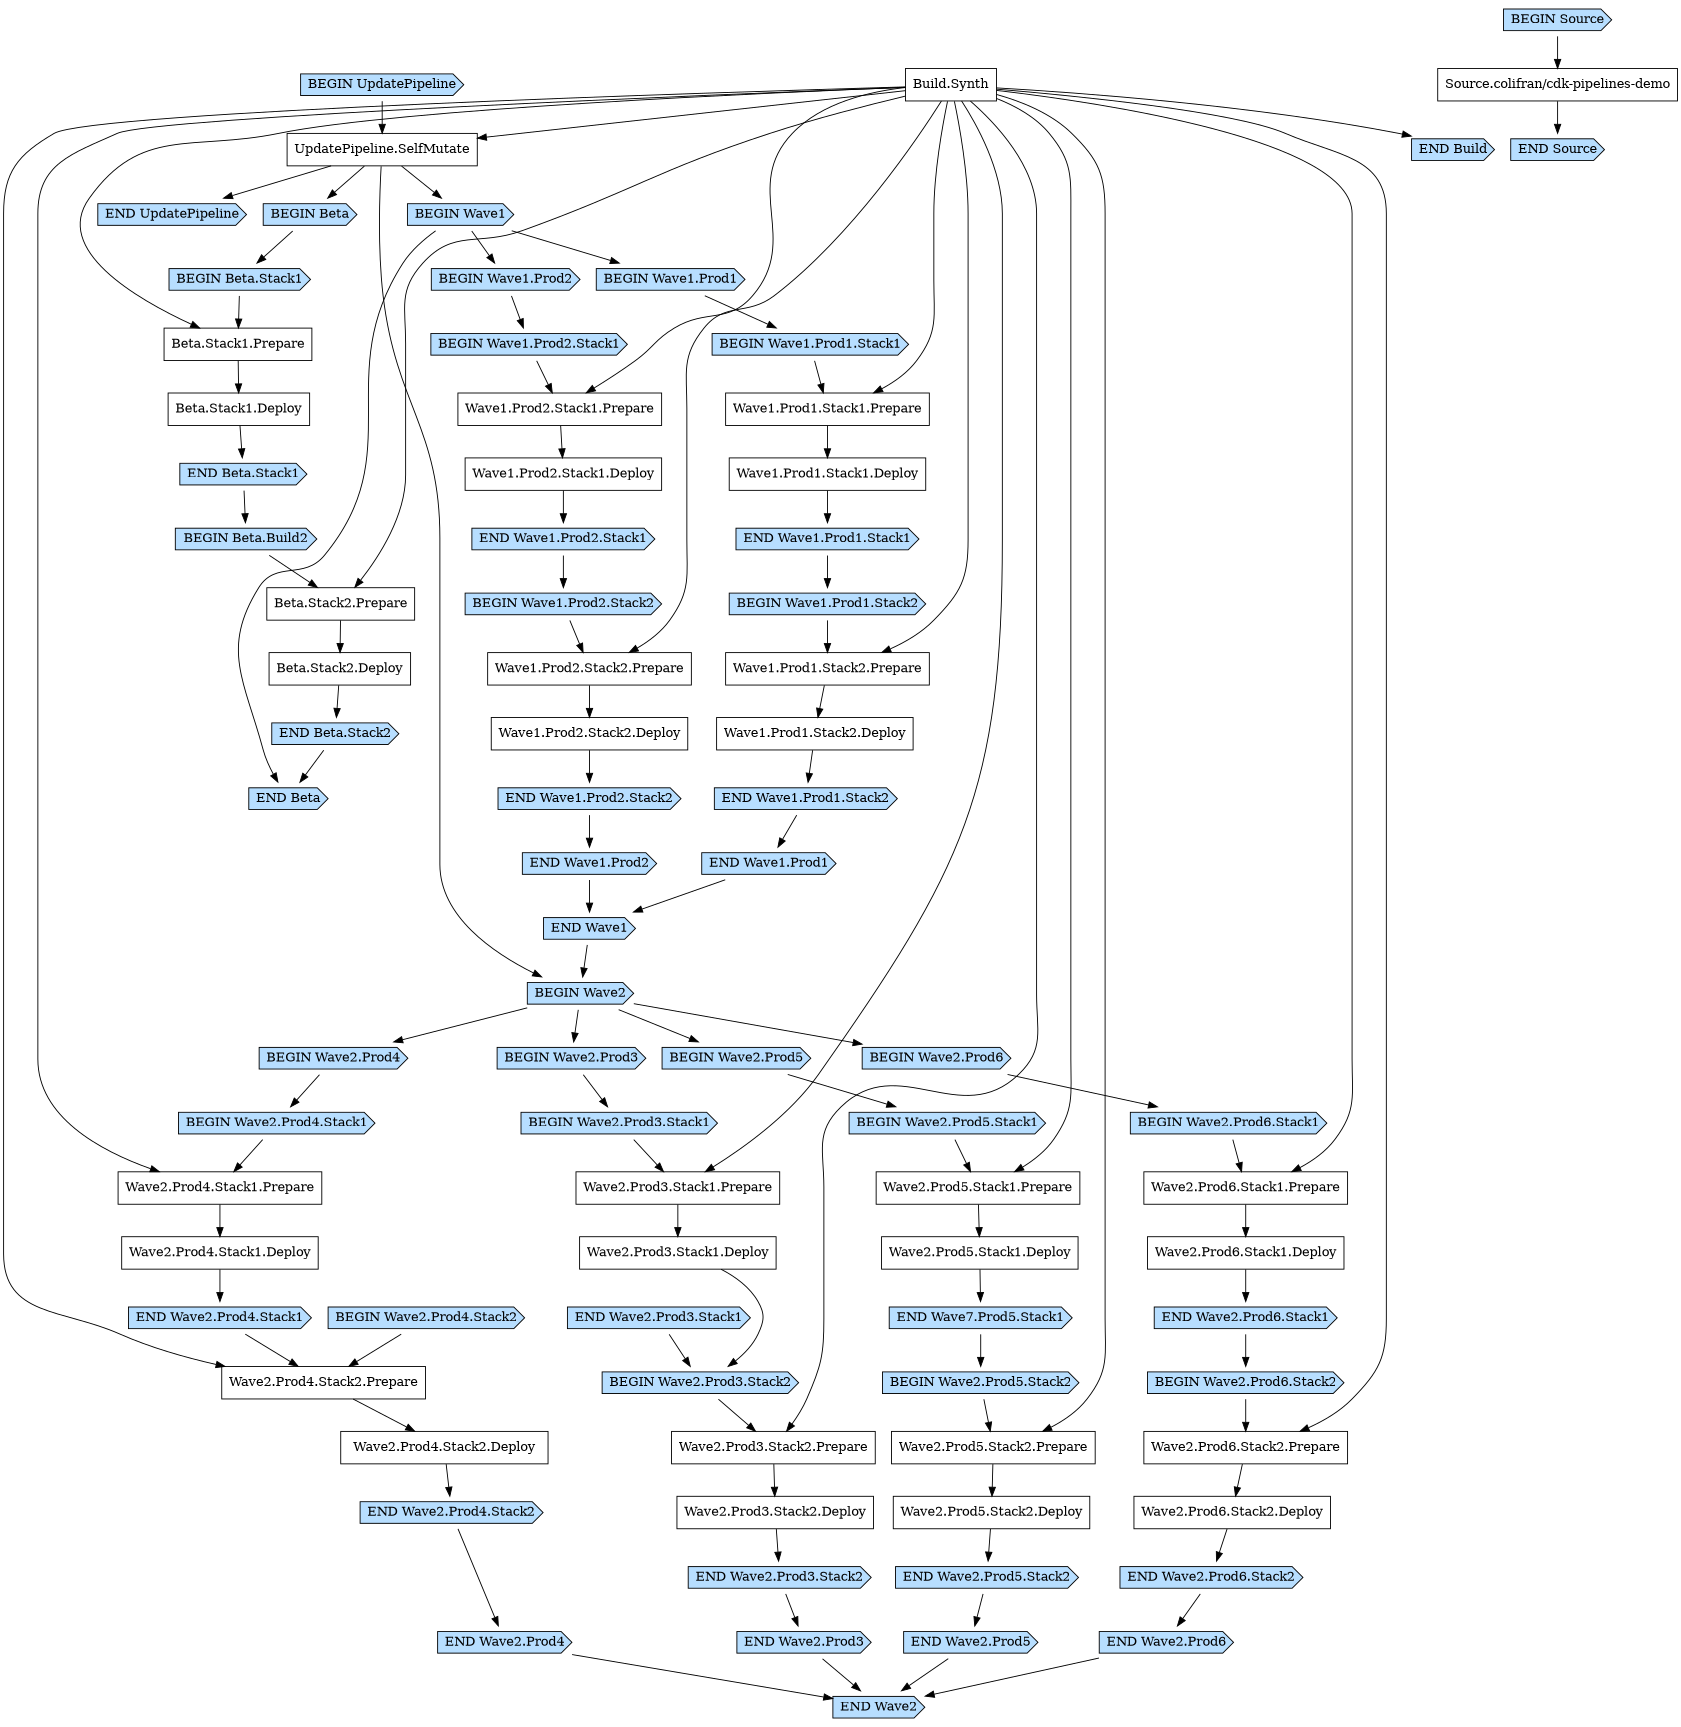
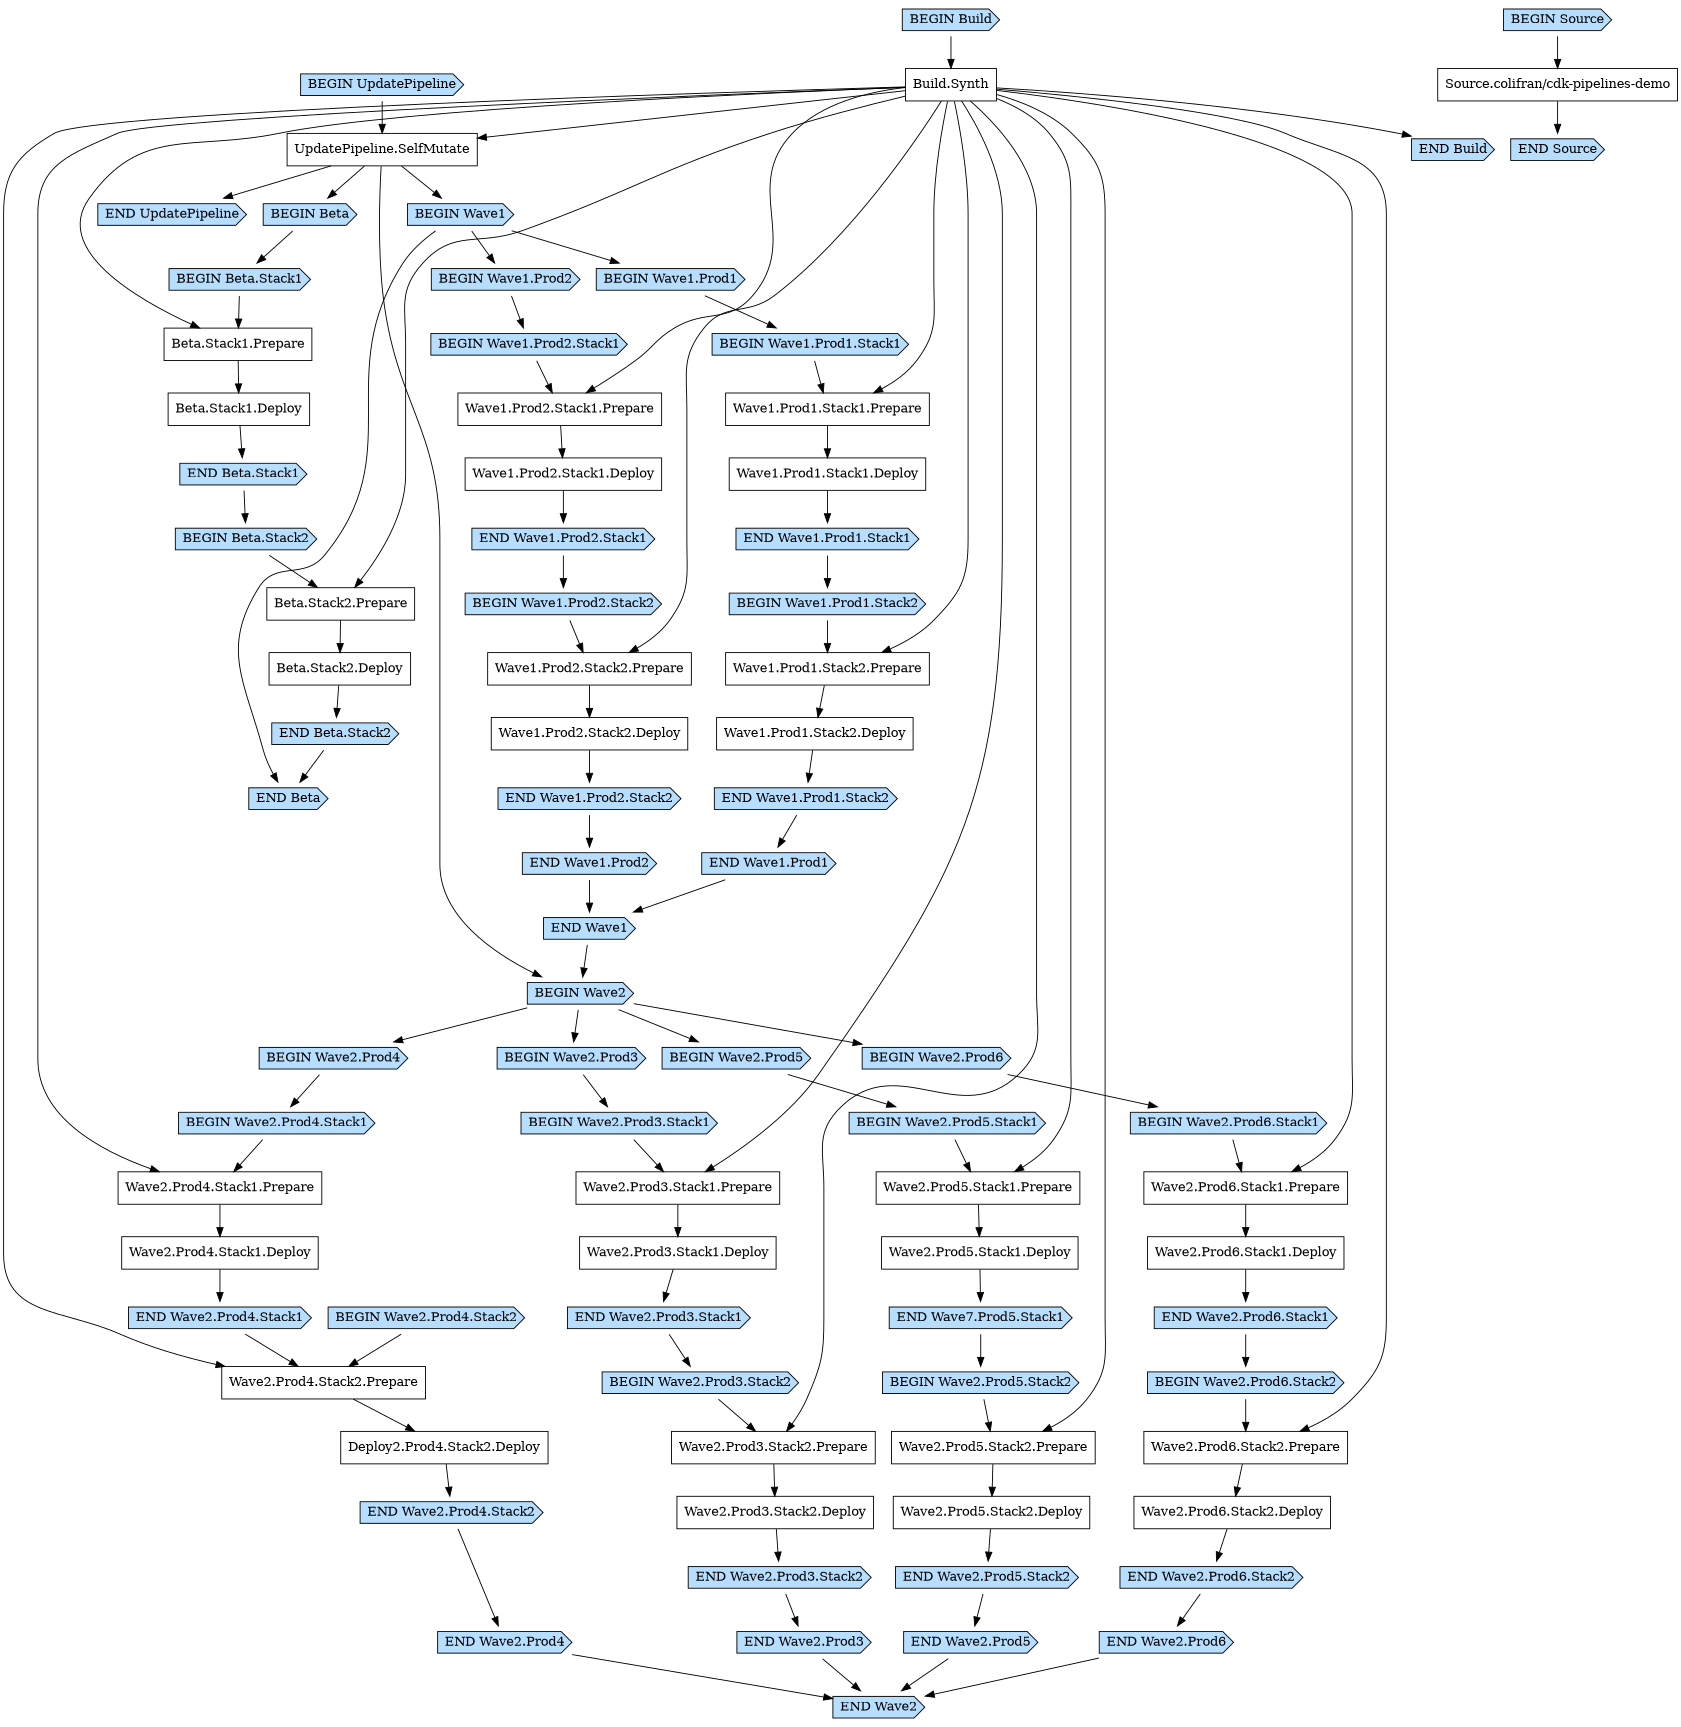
node "BEGIN Build": added
node "BEGIN Beta.Build2": label "BEGIN Beta.Build2" -> "BEGIN Beta.Stack2"
edge "Wave2.Prod3.Stack1.Deploy" -> "BEGIN Wave2.Prod3.Stack2": now "Wave2.Prod3.Stack1.Deploy" -> "END Wave2.Prod3.Stack1"
node "Wave2.Prod4.Stack2.Deploy": label "Wave2.Prod4.Stack2.Deploy" -> "Deploy2.Prod4.Stack2.Deploy"
